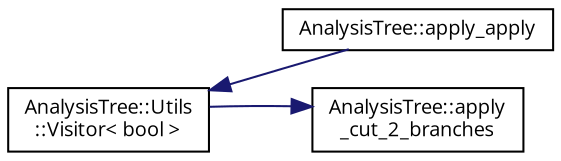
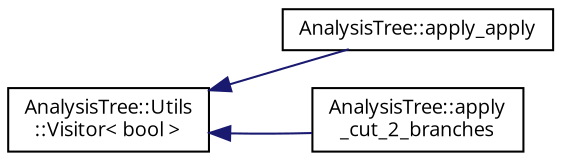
edge "AnalysisTree::Utils ::Visitor< bool >" -> "AnalysisTree::apply _cut_2_branches": reversed
